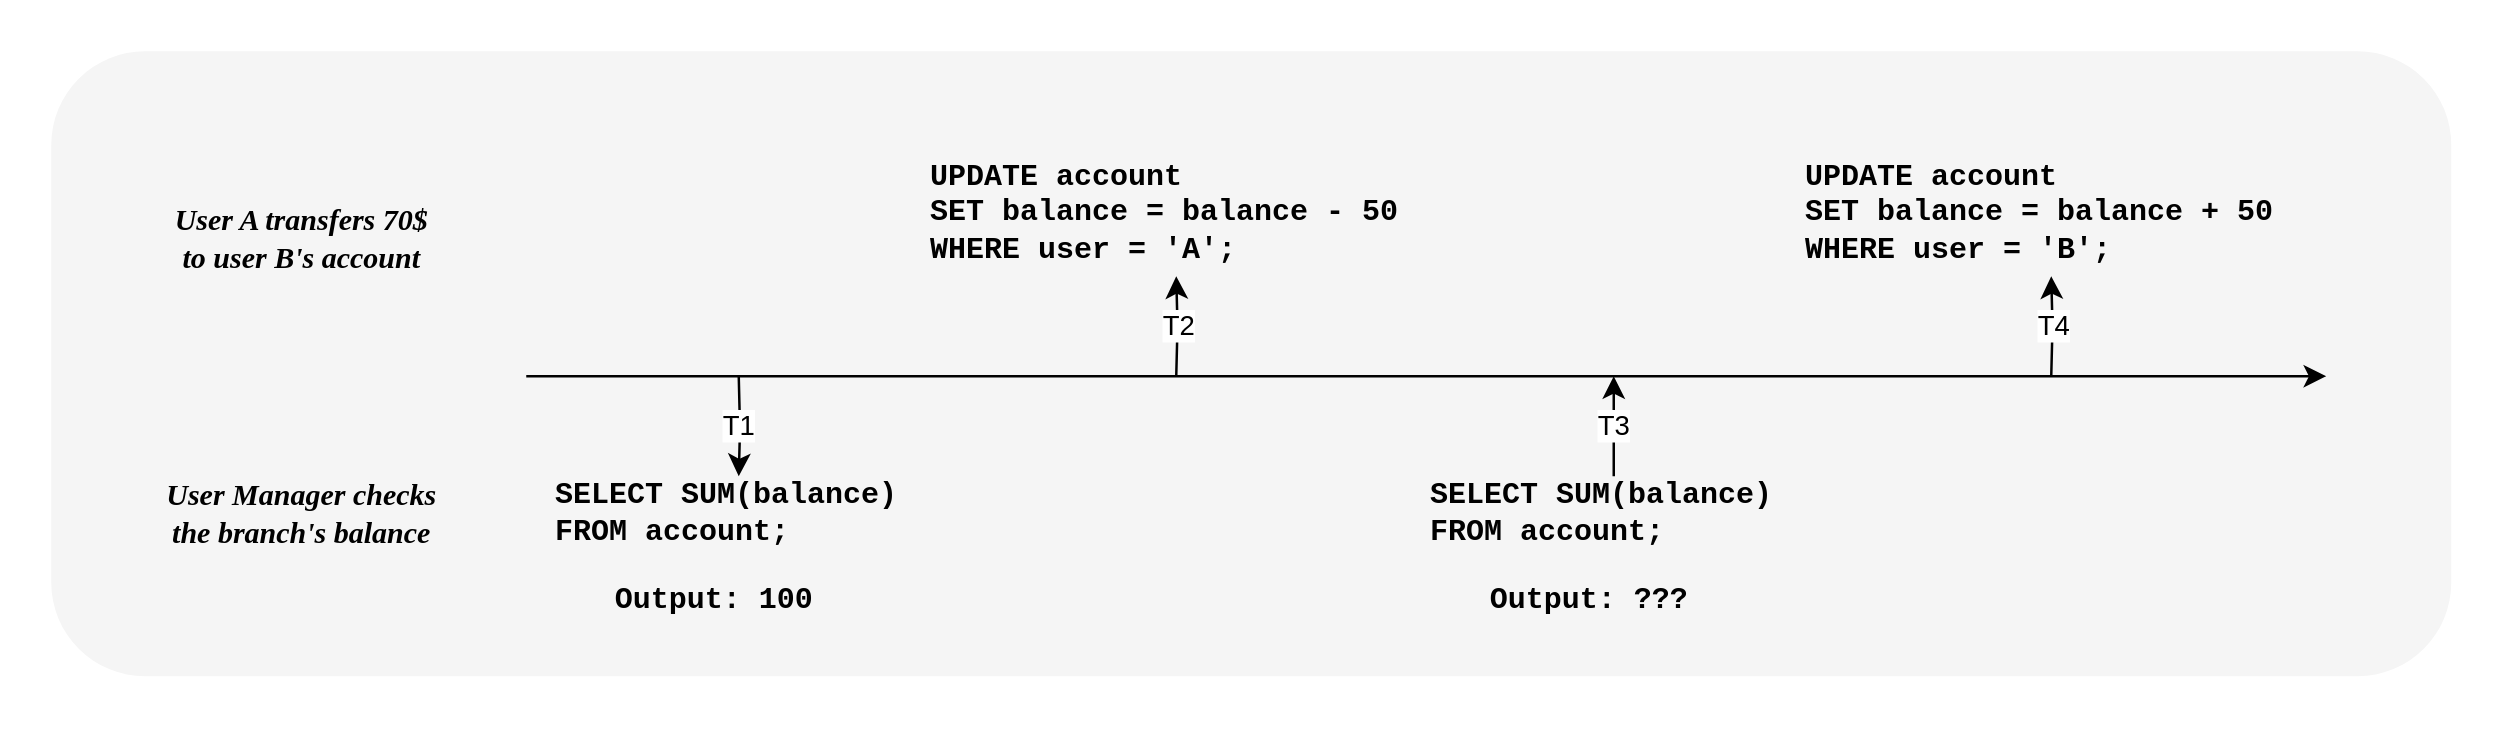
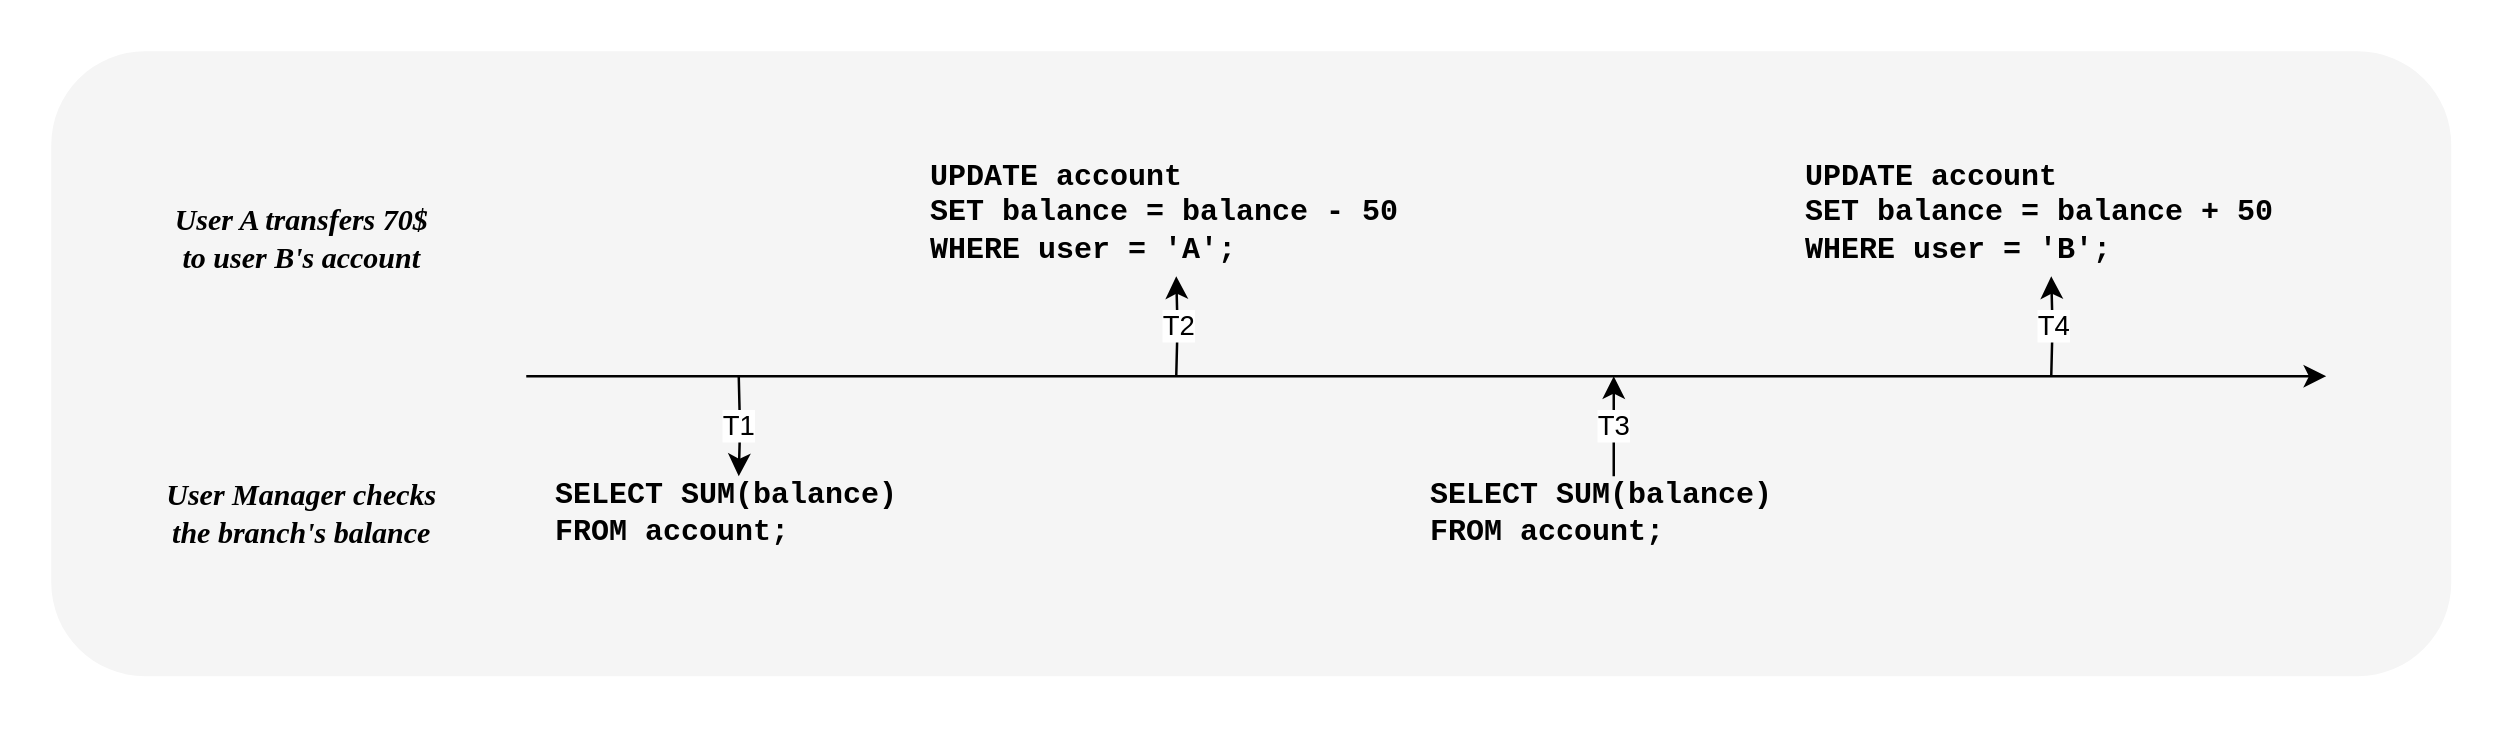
node "Output: 100": removed
node "Output: ???": removed
